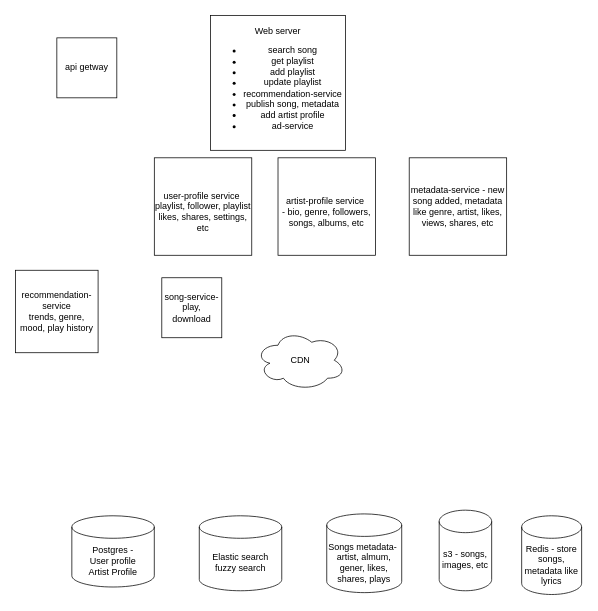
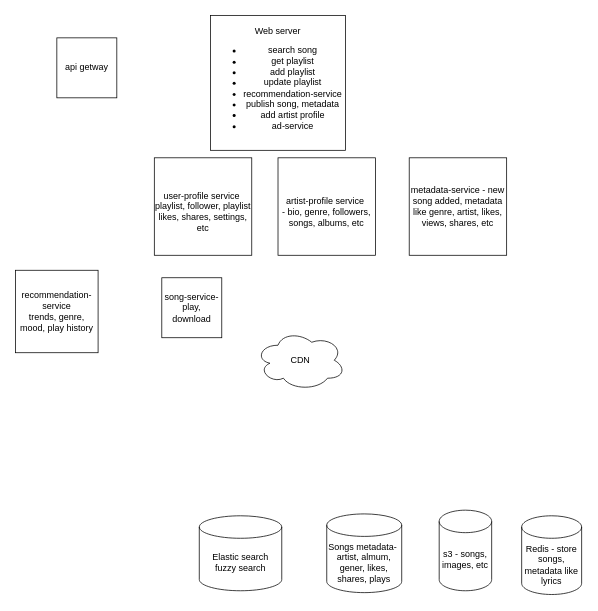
node "Postgres - User profile Artist Profile": removed
